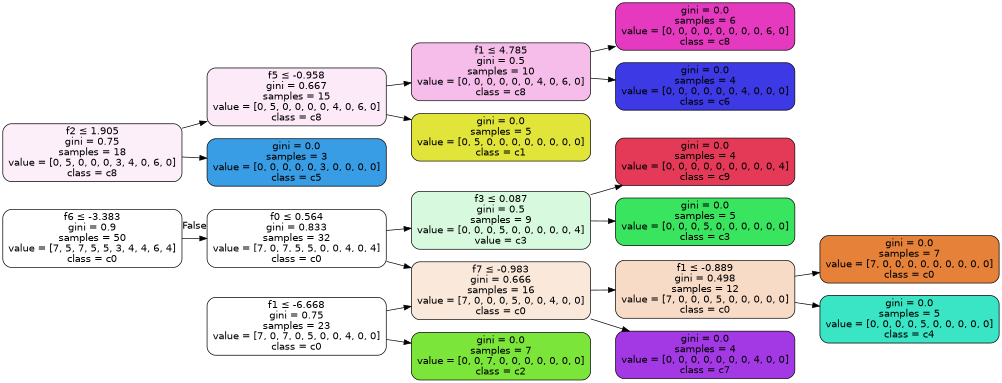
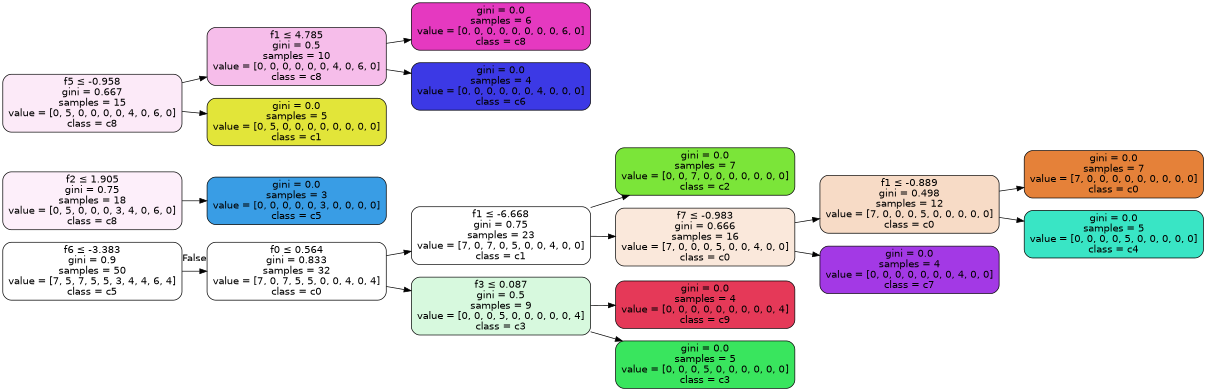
edge "f2 ≤ 1.905" -> "f5 ≤ -0.958": removed
node "f3 ≤ 0.087": text "value = c3" -> "class = c3"
node "f6 ≤ -3.383": text "class = c0" -> "class = c5"
edge "f0 ≤ 0.564" -> "f7 ≤ -0.983": now "f0 ≤ 0.564" -> "f1 ≤ -6.668"
node "f1 ≤ -6.668": text "class = c0" -> "class = c1"
